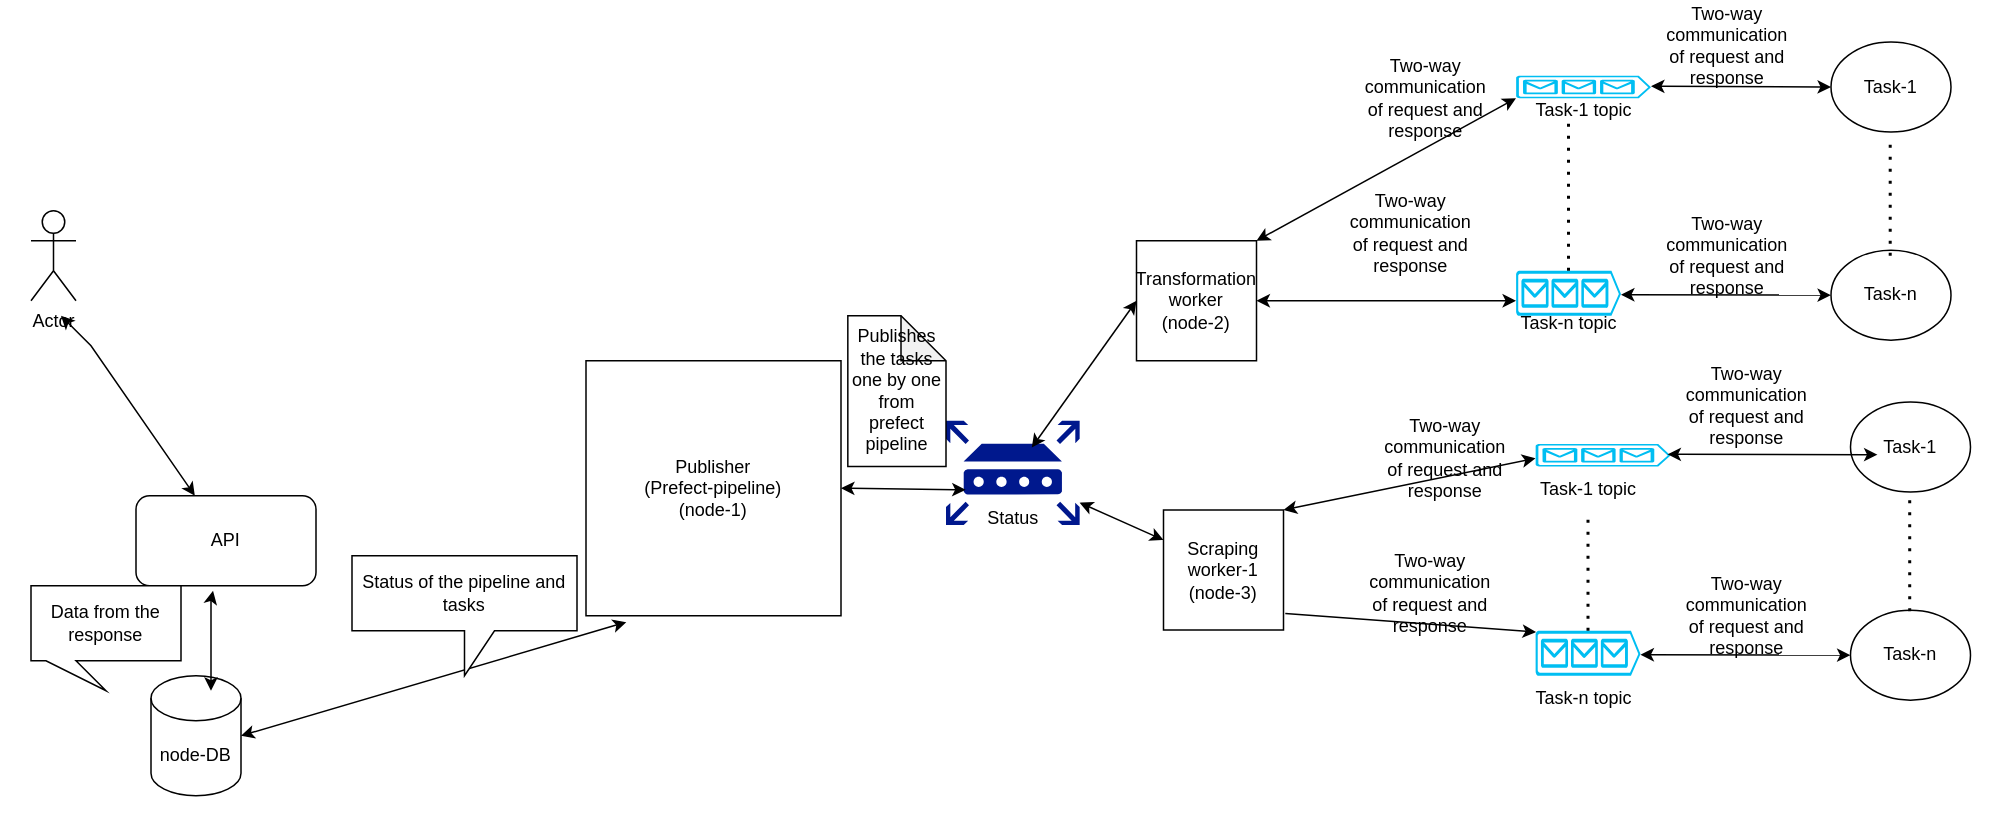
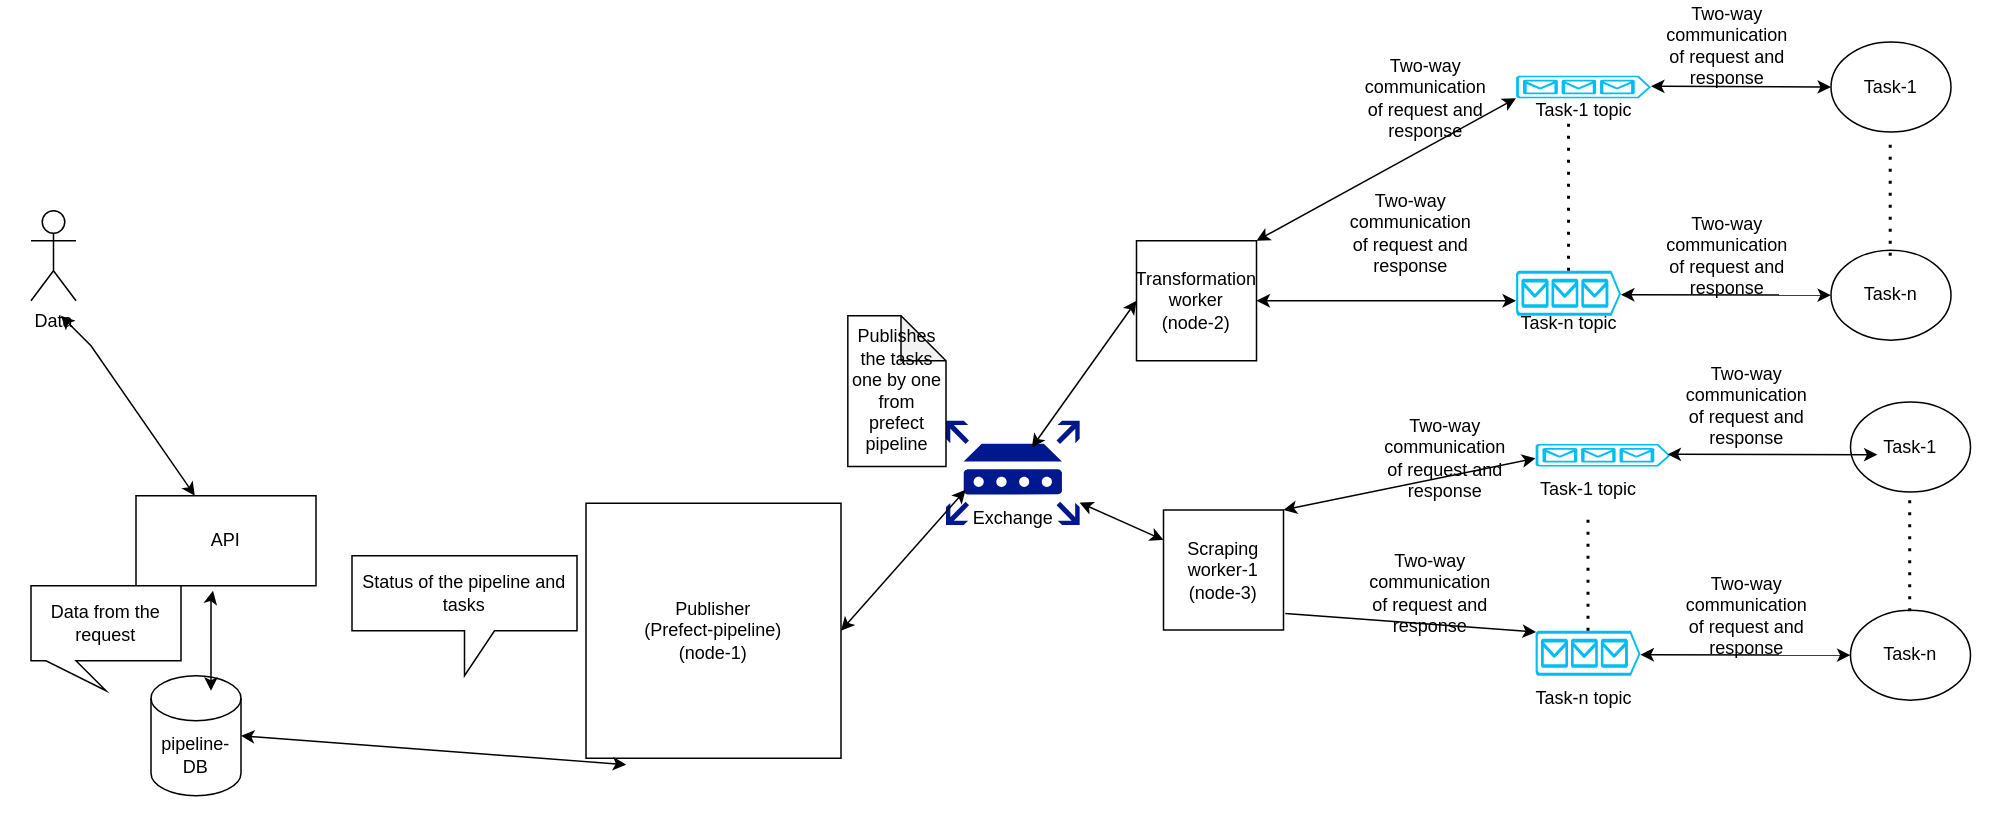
node "Actor": label "Actor" -> "Data"
node "Publisher (Prefect-pipeline) (node-1)": moved (713, 488) -> (713, 631)
node "Status": label "Status" -> "Exchange"
node "API": shape rounded rectangle -> rectangle
node "Data from the response": label "Data from the response" -> "Data from the request"
node "node-DB": label "node-DB" -> "pipeline-DB"
